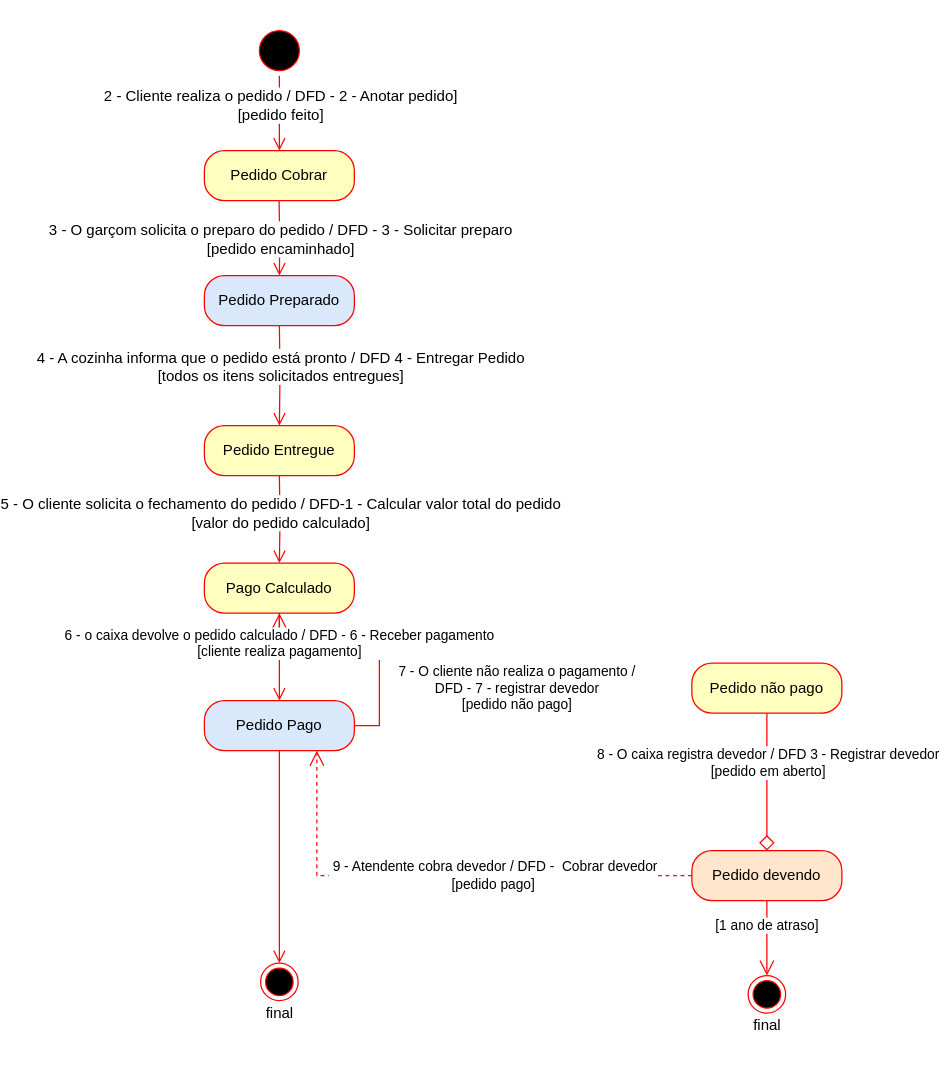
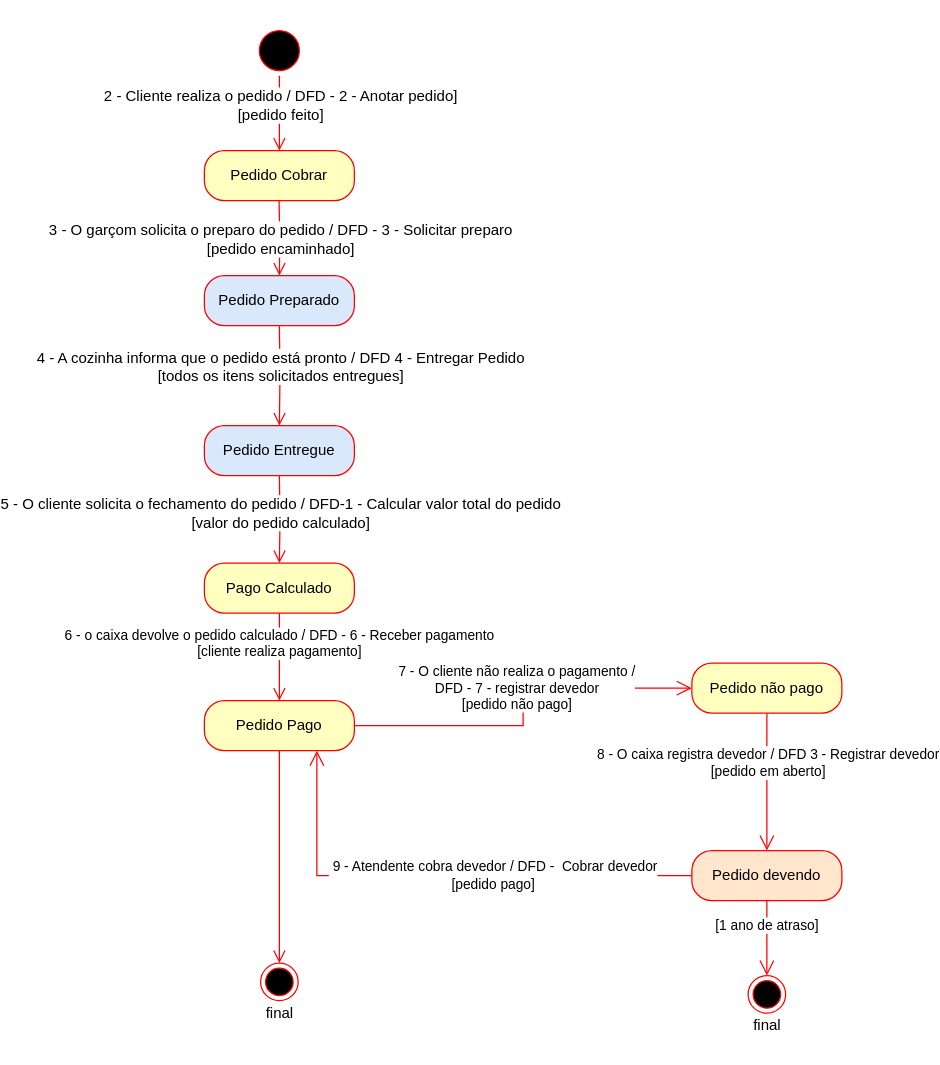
node "Pedido Entregue": fillcolor #ffffc0 -> #dae8fc
edge "Pedido Pago" -> "Pago Calculado": now "Pedido Pago" -> "Pedido não pago"
node "Pedido Pago": fillcolor #dae8fc -> #ffffc0
edge "Pedido devendo" -> "Pedido Pago": style dashed -> solid
edge "Pedido não pago" -> "Pedido devendo": arrowhead diamond -> open
